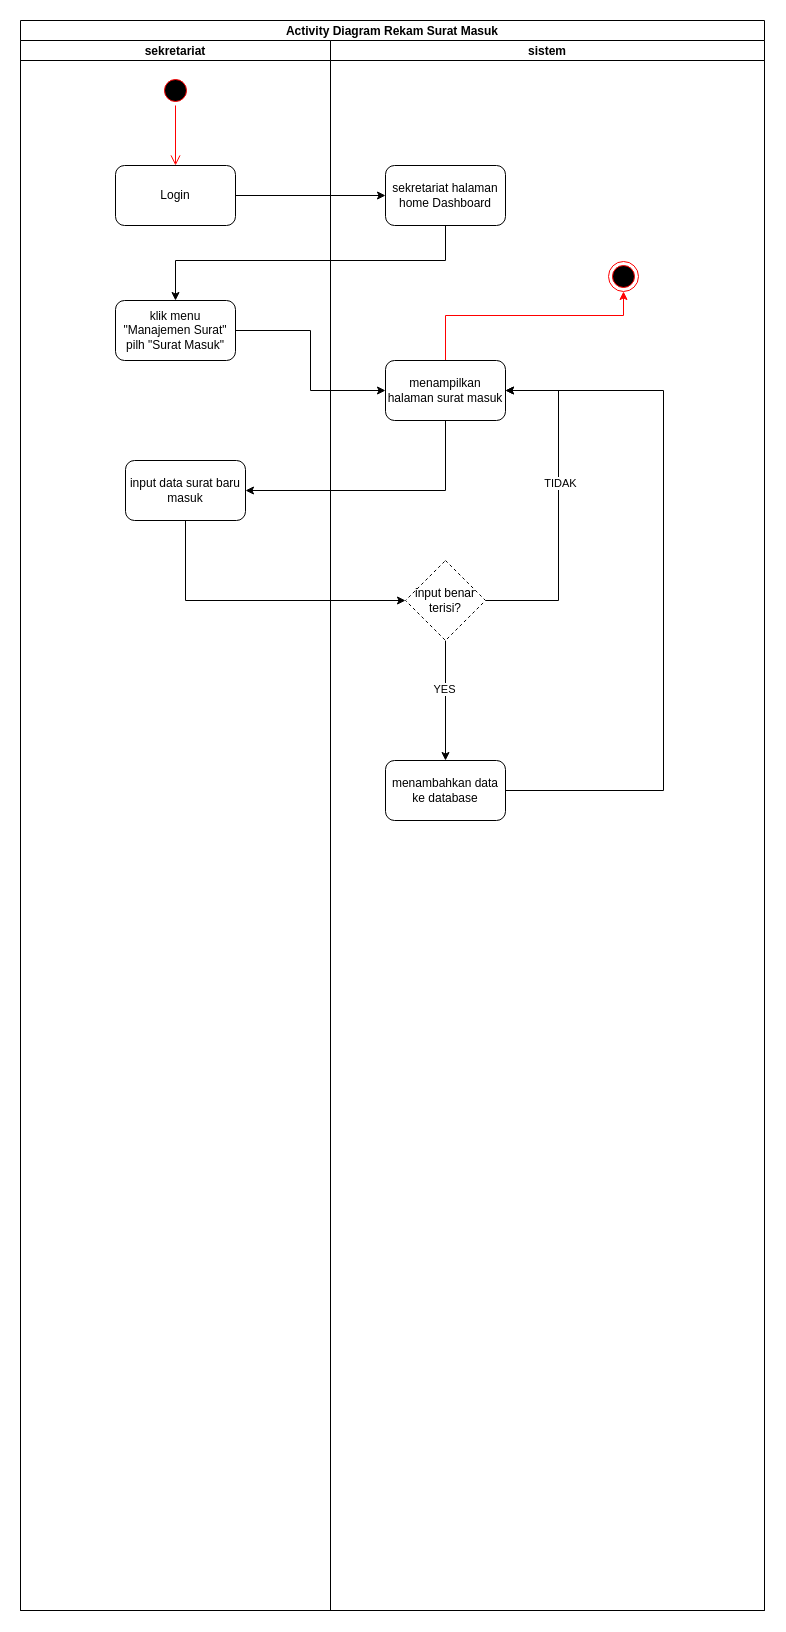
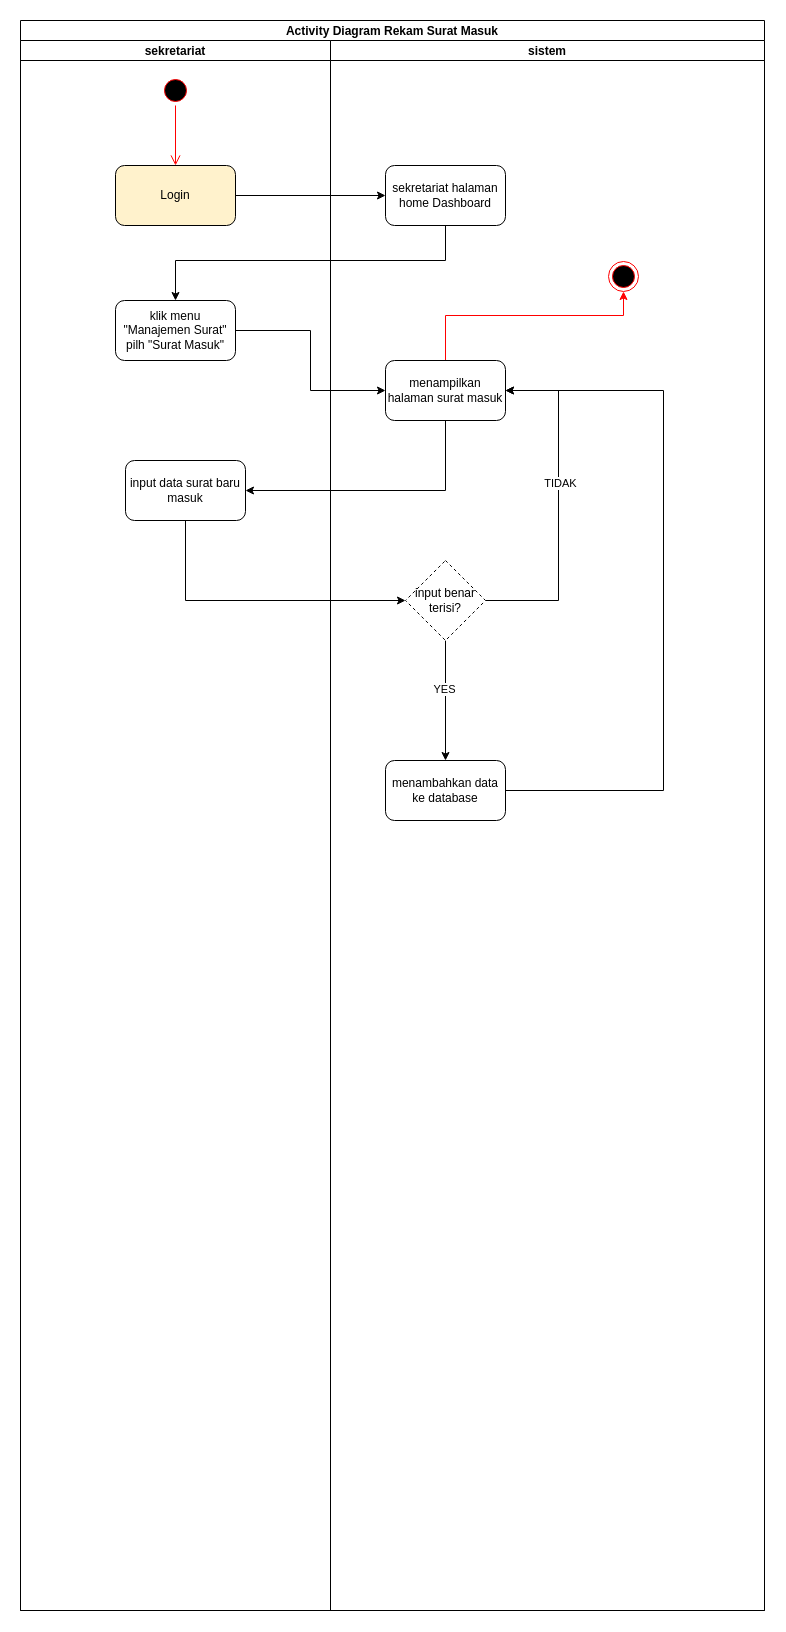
node "Login": fillcolor #ffffff -> #fff2cc
